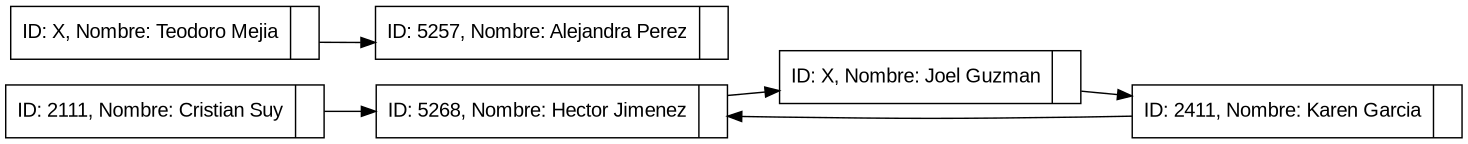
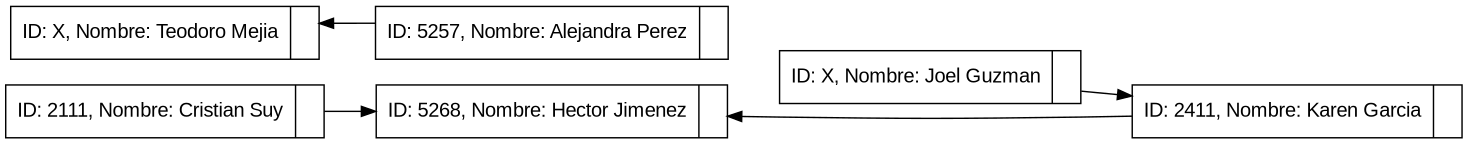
edge "ID: X, Nombre: Teodoro Mejia" -> "ID: 5257, Nombre: Alejandra Perez": reversed
edge "ID: 5268, Nombre: Hector Jimenez" -> "ID: X, Nombre: Joel Guzman": removed
